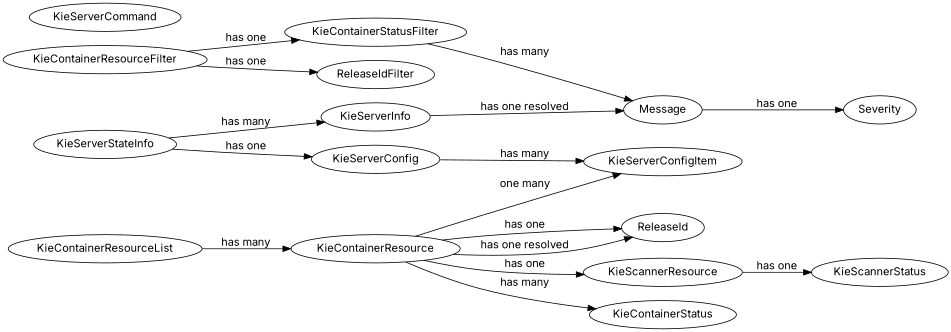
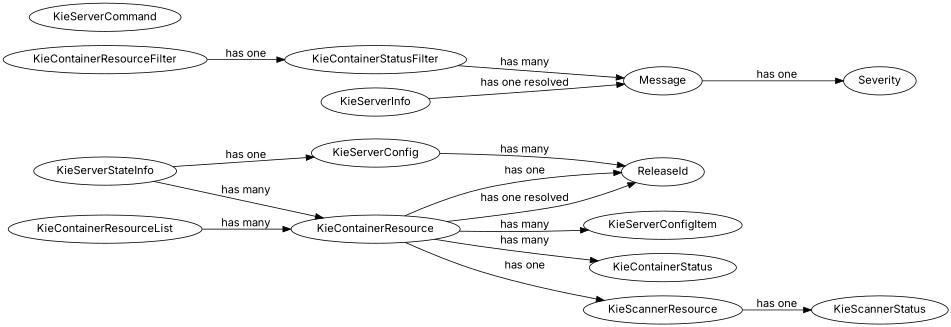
node "ReleaseIdFilter": removed
edge "KieServerStateInfo" -> "KieServerInfo": now "KieServerStateInfo" -> "KieContainerResource"
edge "KieServerConfig" -> "KieServerConfigItem": now "KieServerConfig" -> "ReleaseId"
edge "KieContainerResource" -> "KieServerConfigItem": label "one many" -> "has many"
